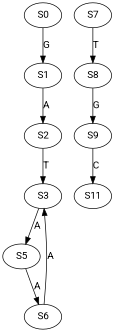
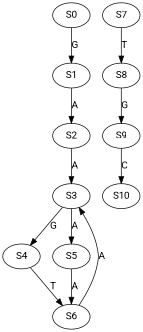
edge "S2" -> "S3": label "T" -> "A"
node "S11": label "S11" -> "S10"
node "S4": added
